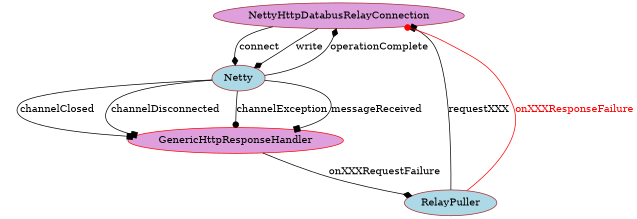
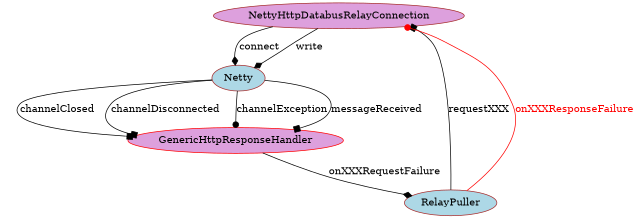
edge "Netty" -> "NettyHttpDatabusRelayConnection": removed, label "operationComplete"
